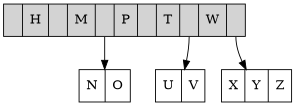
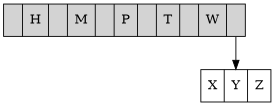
node "N": removed
node "U": removed
